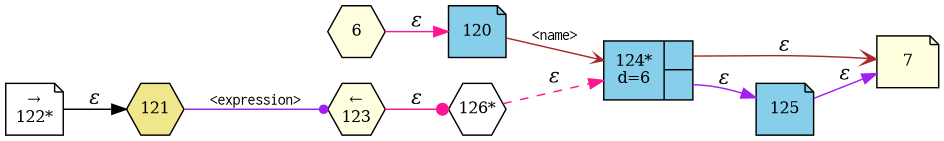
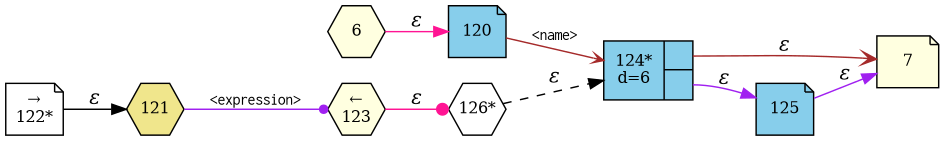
edge "126*" -> "124*": color deeppink -> black
